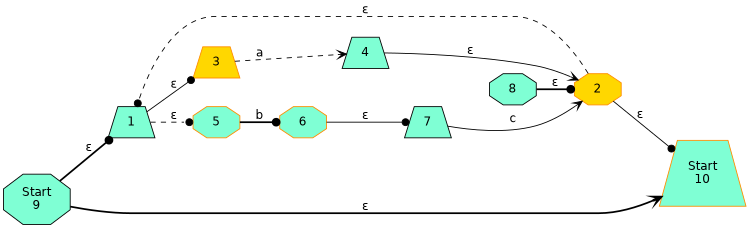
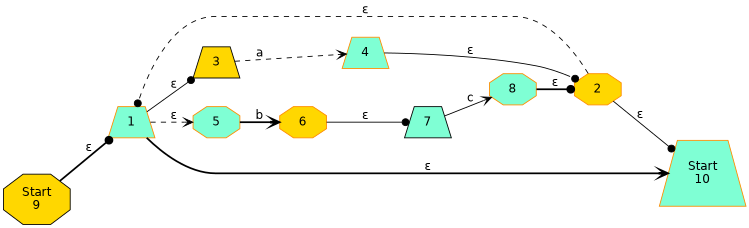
node "4": color black -> darkorange
edge "4" -> "2": arrowhead vee -> dot
node "3": color darkorange -> black
node "8": color black -> darkorange
node "1": color black -> darkorange
edge "1" -> "5": arrowhead dot -> vee
edge "5" -> "6": arrowhead dot -> vee
node "6": fillcolor aquamarine -> gold
edge "7" -> "2": now "7" -> "8"
node "Start 9": fillcolor aquamarine -> gold
edge "Start 9" -> "Start 10": now "1" -> "Start 10"
